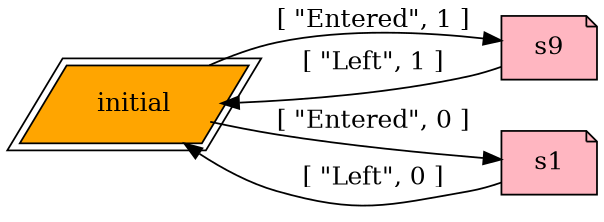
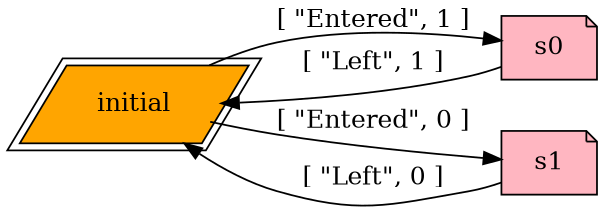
node "s9": label "s9" -> "s0"
